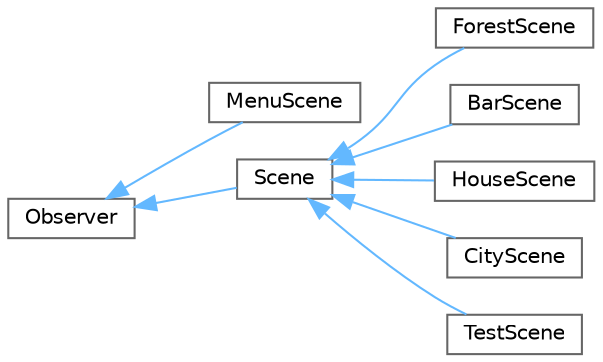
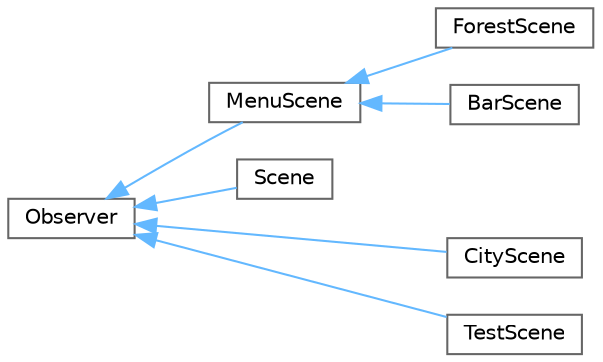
edge "ForestScene" -> "Scene": now "ForestScene" -> "MenuScene"
edge "BarScene" -> "Scene": now "BarScene" -> "MenuScene"
node "HouseScene": removed
edge "CityScene" -> "Scene": now "CityScene" -> "Observer"
edge "TestScene" -> "Scene": now "TestScene" -> "Observer"
